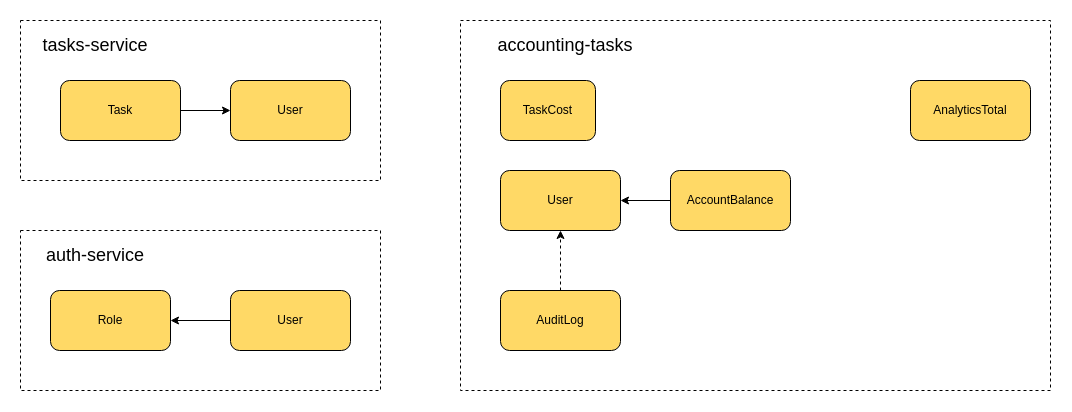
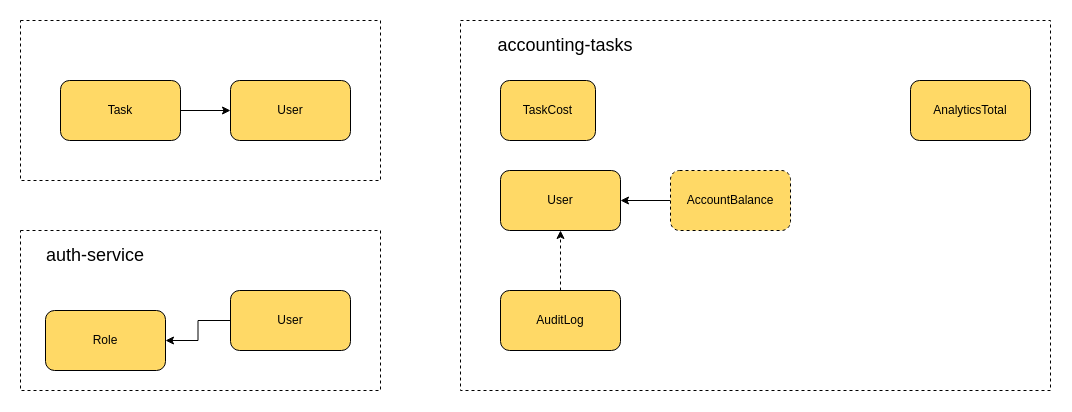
node "tasks-service": removed
node "AccountBalance": style solid -> dashed
node "Role": moved (111, 321) -> (106, 341)
